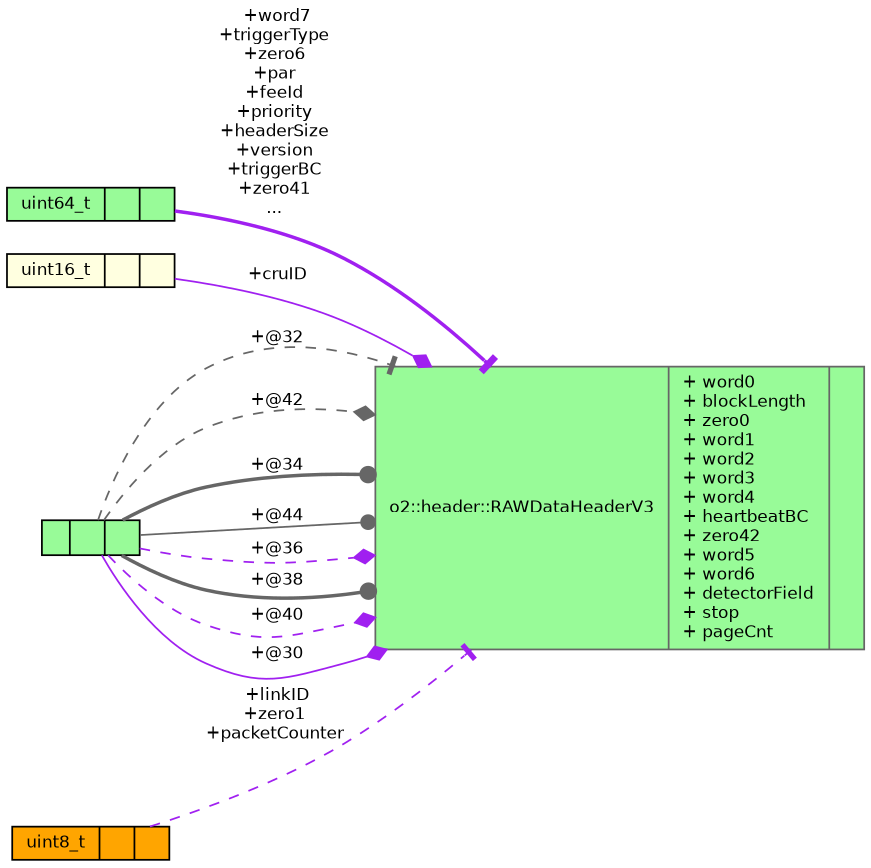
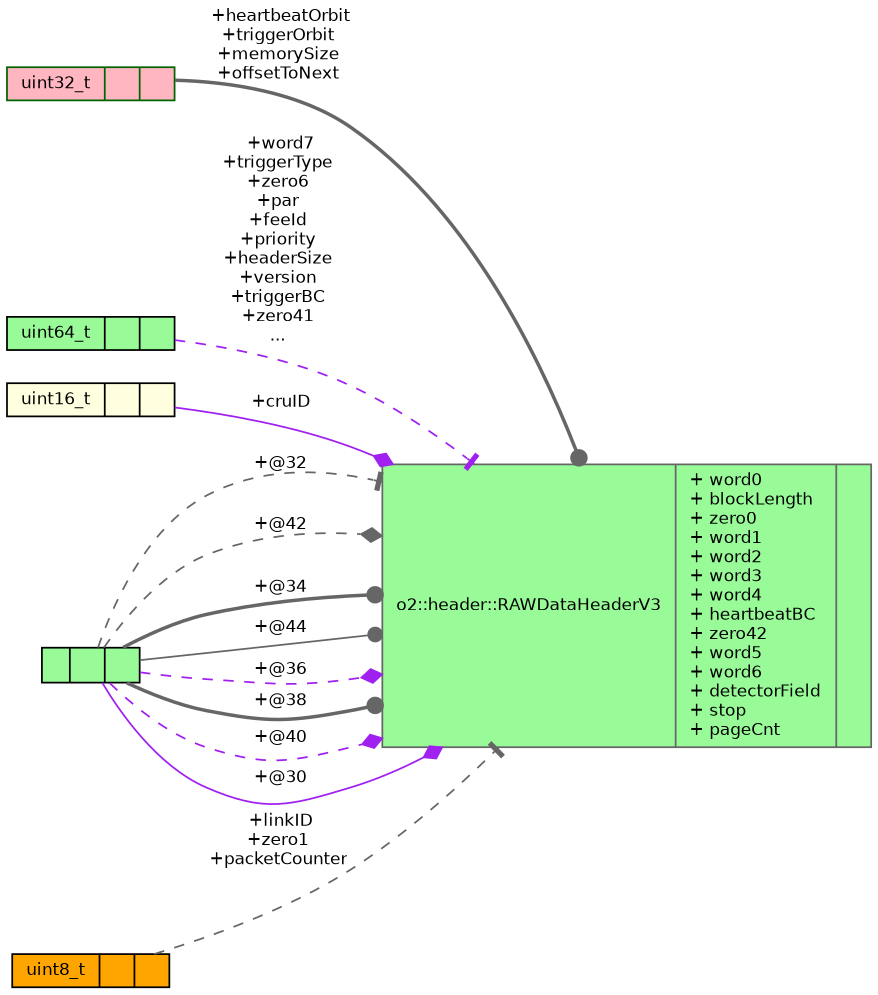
node "uint32_t": added
edge "uint64_t" -> "o2::header::RAWDataHeaderV3": style bold -> dashed
edge "uint8_t" -> "o2::header::RAWDataHeaderV3": color purple -> gray40
